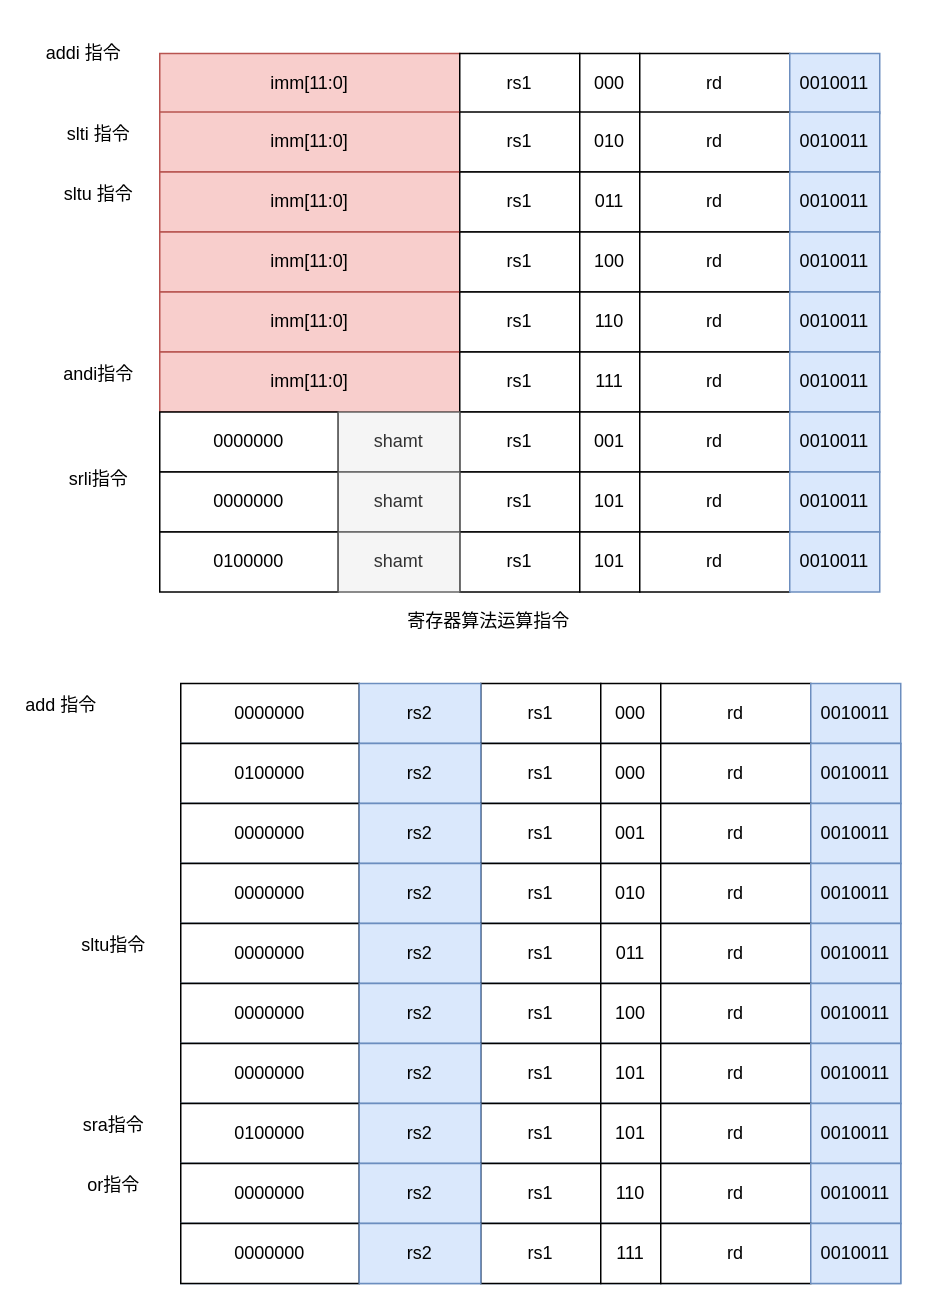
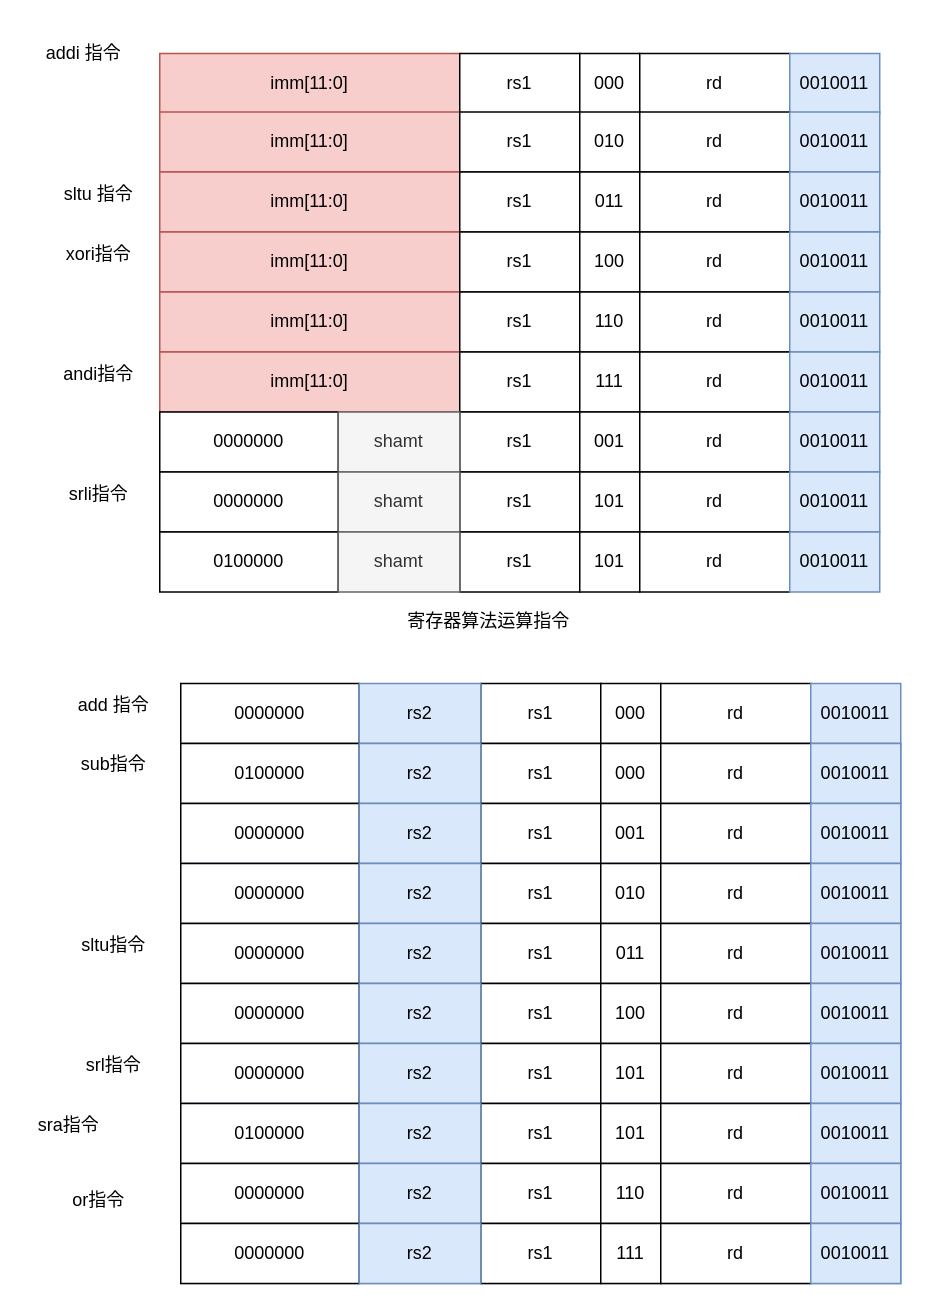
node "slti 指令": removed
node "xori指令": added
node "srli指令": moved (98, 479) -> (98, 494)
node "add 指令": moved (61, 706) -> (113, 706)
node "sub指令": added
node "srl指令": added
node "sra指令": moved (113, 1126) -> (68, 1126)
node "or指令": moved (113, 1186) -> (98, 1201)
